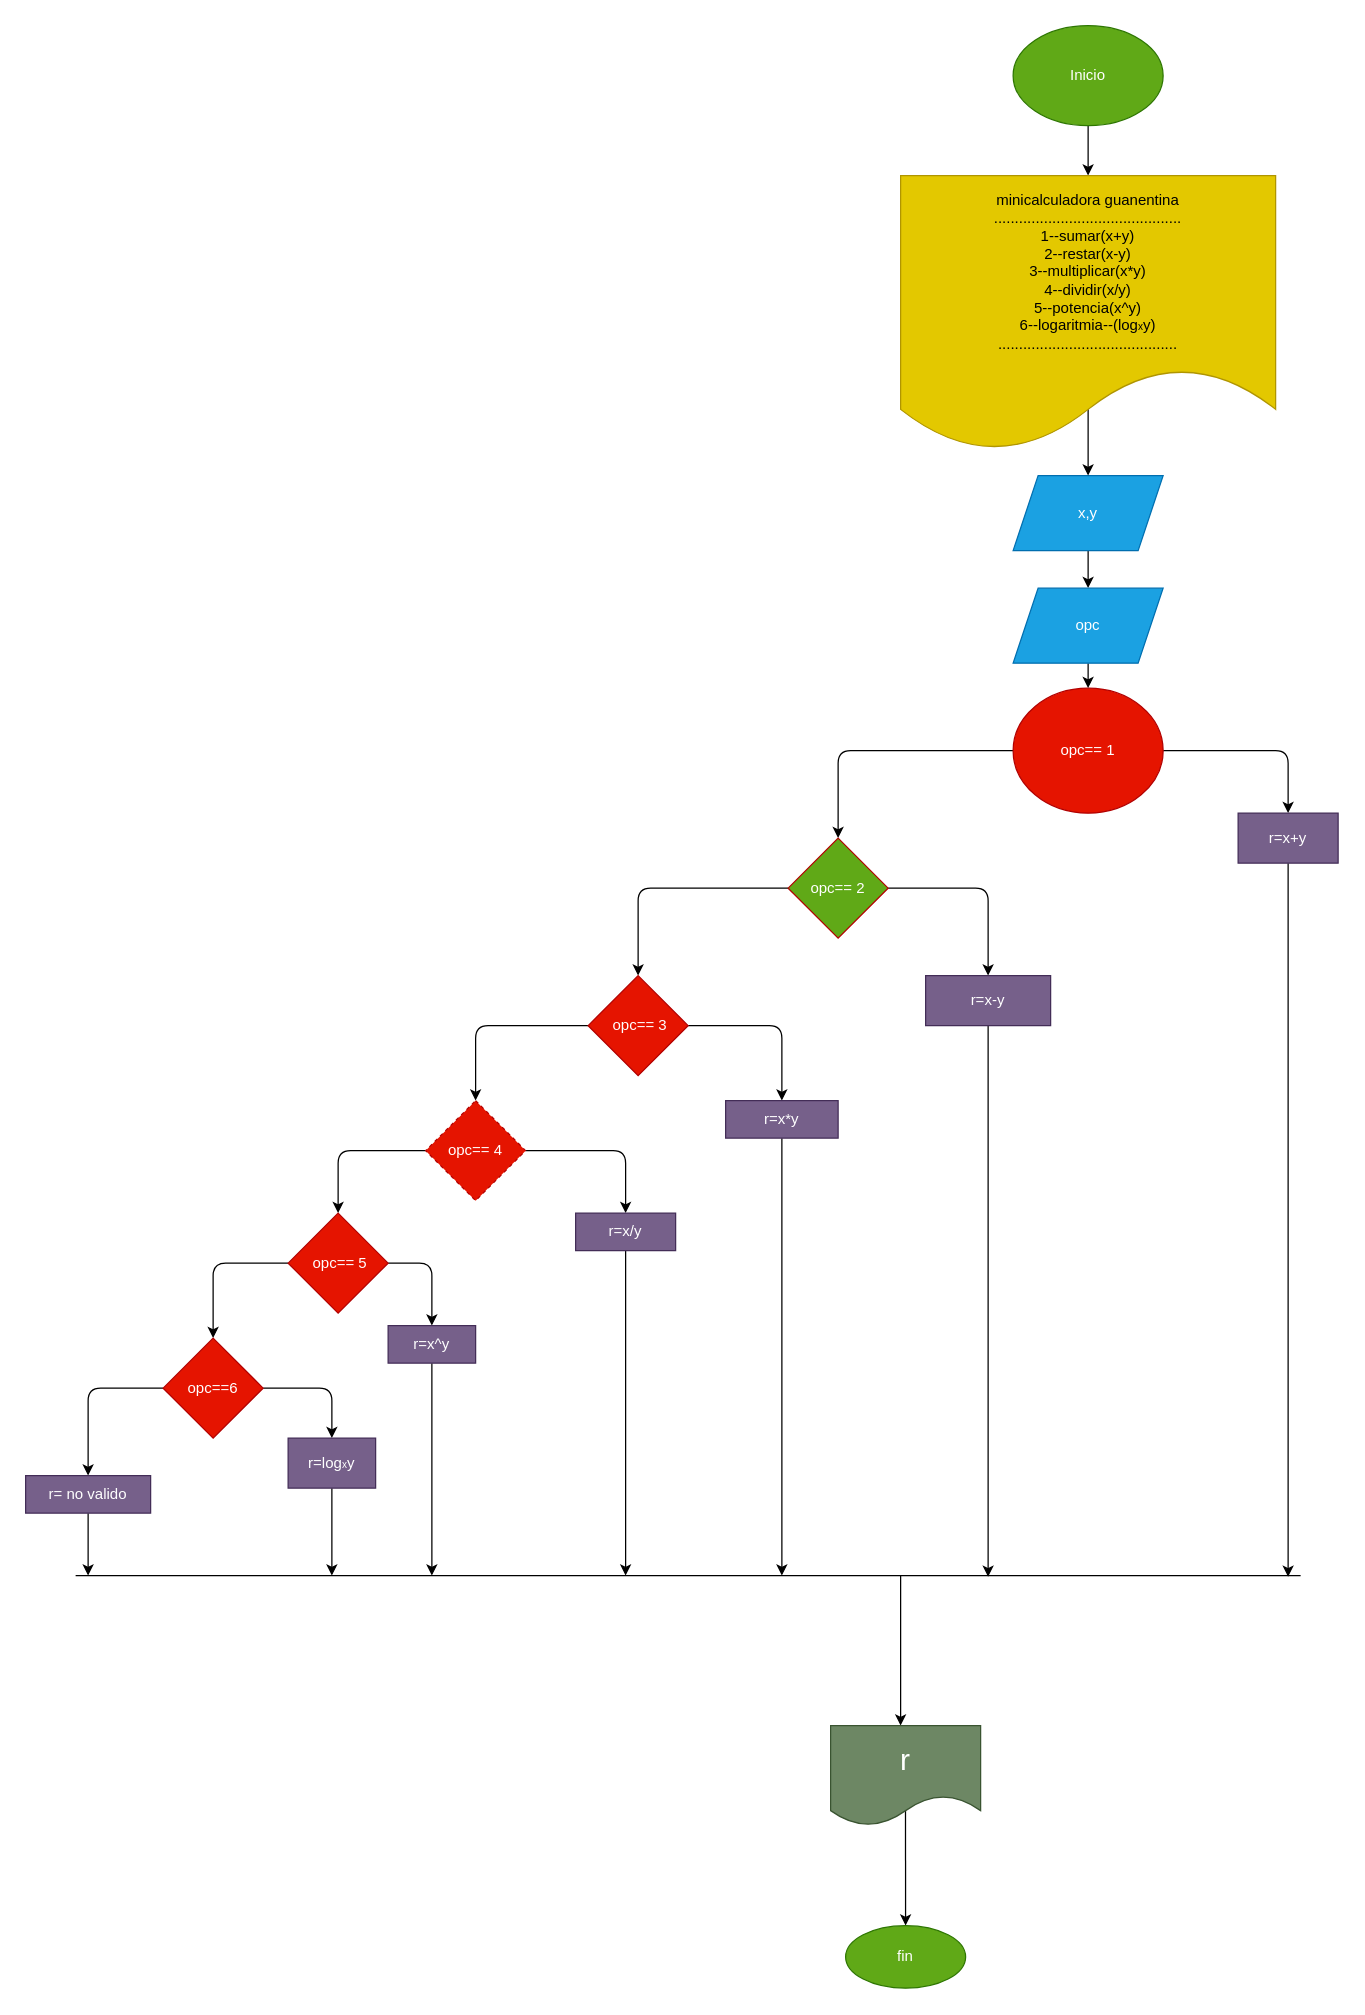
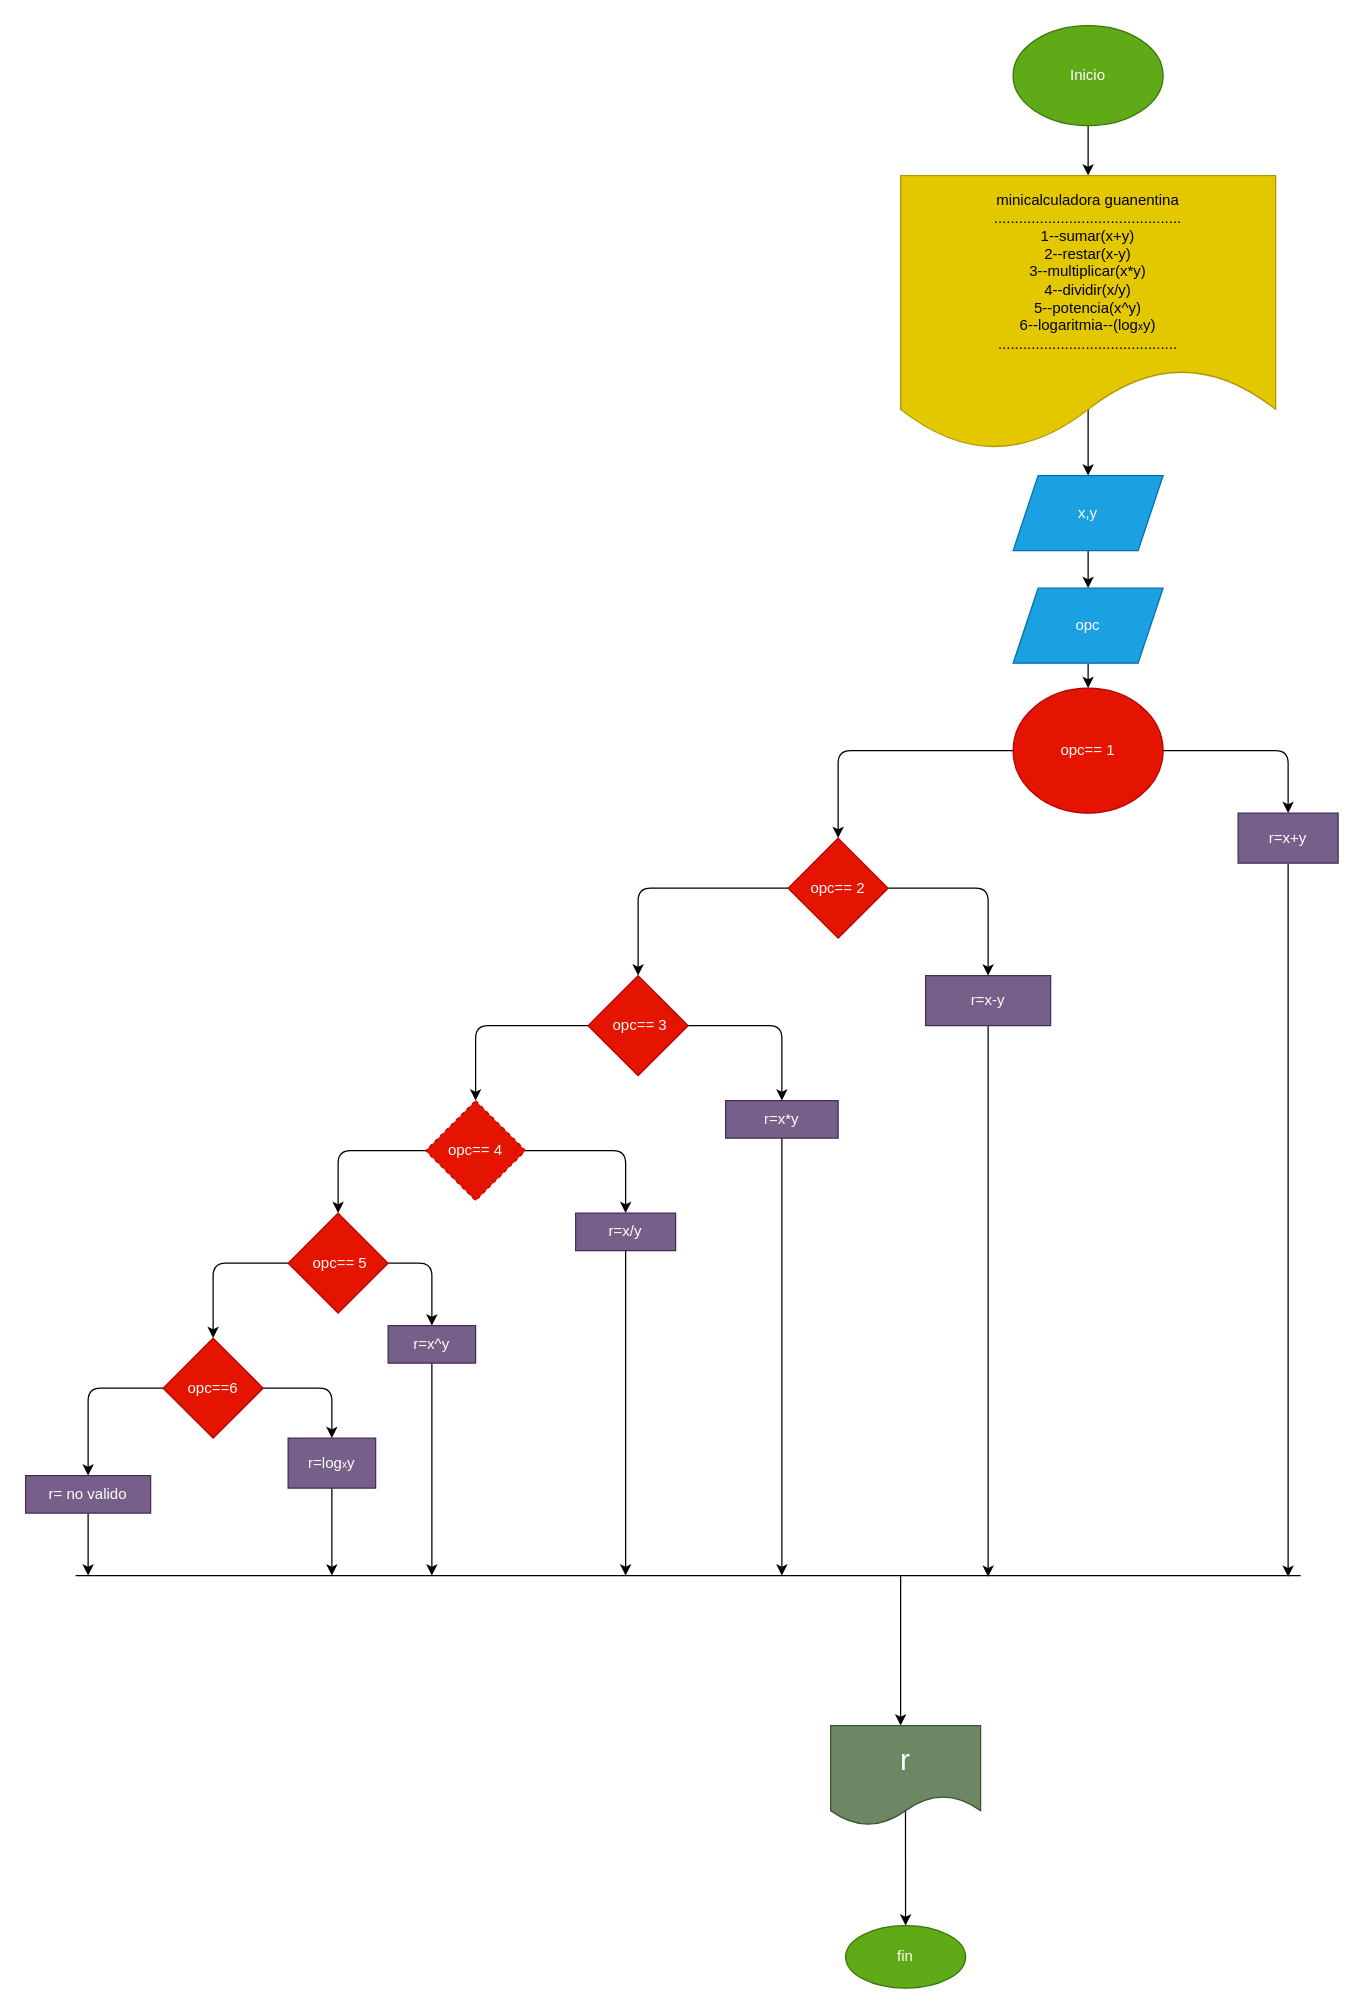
node "opc== 2": fillcolor #60a917 -> #e51400
